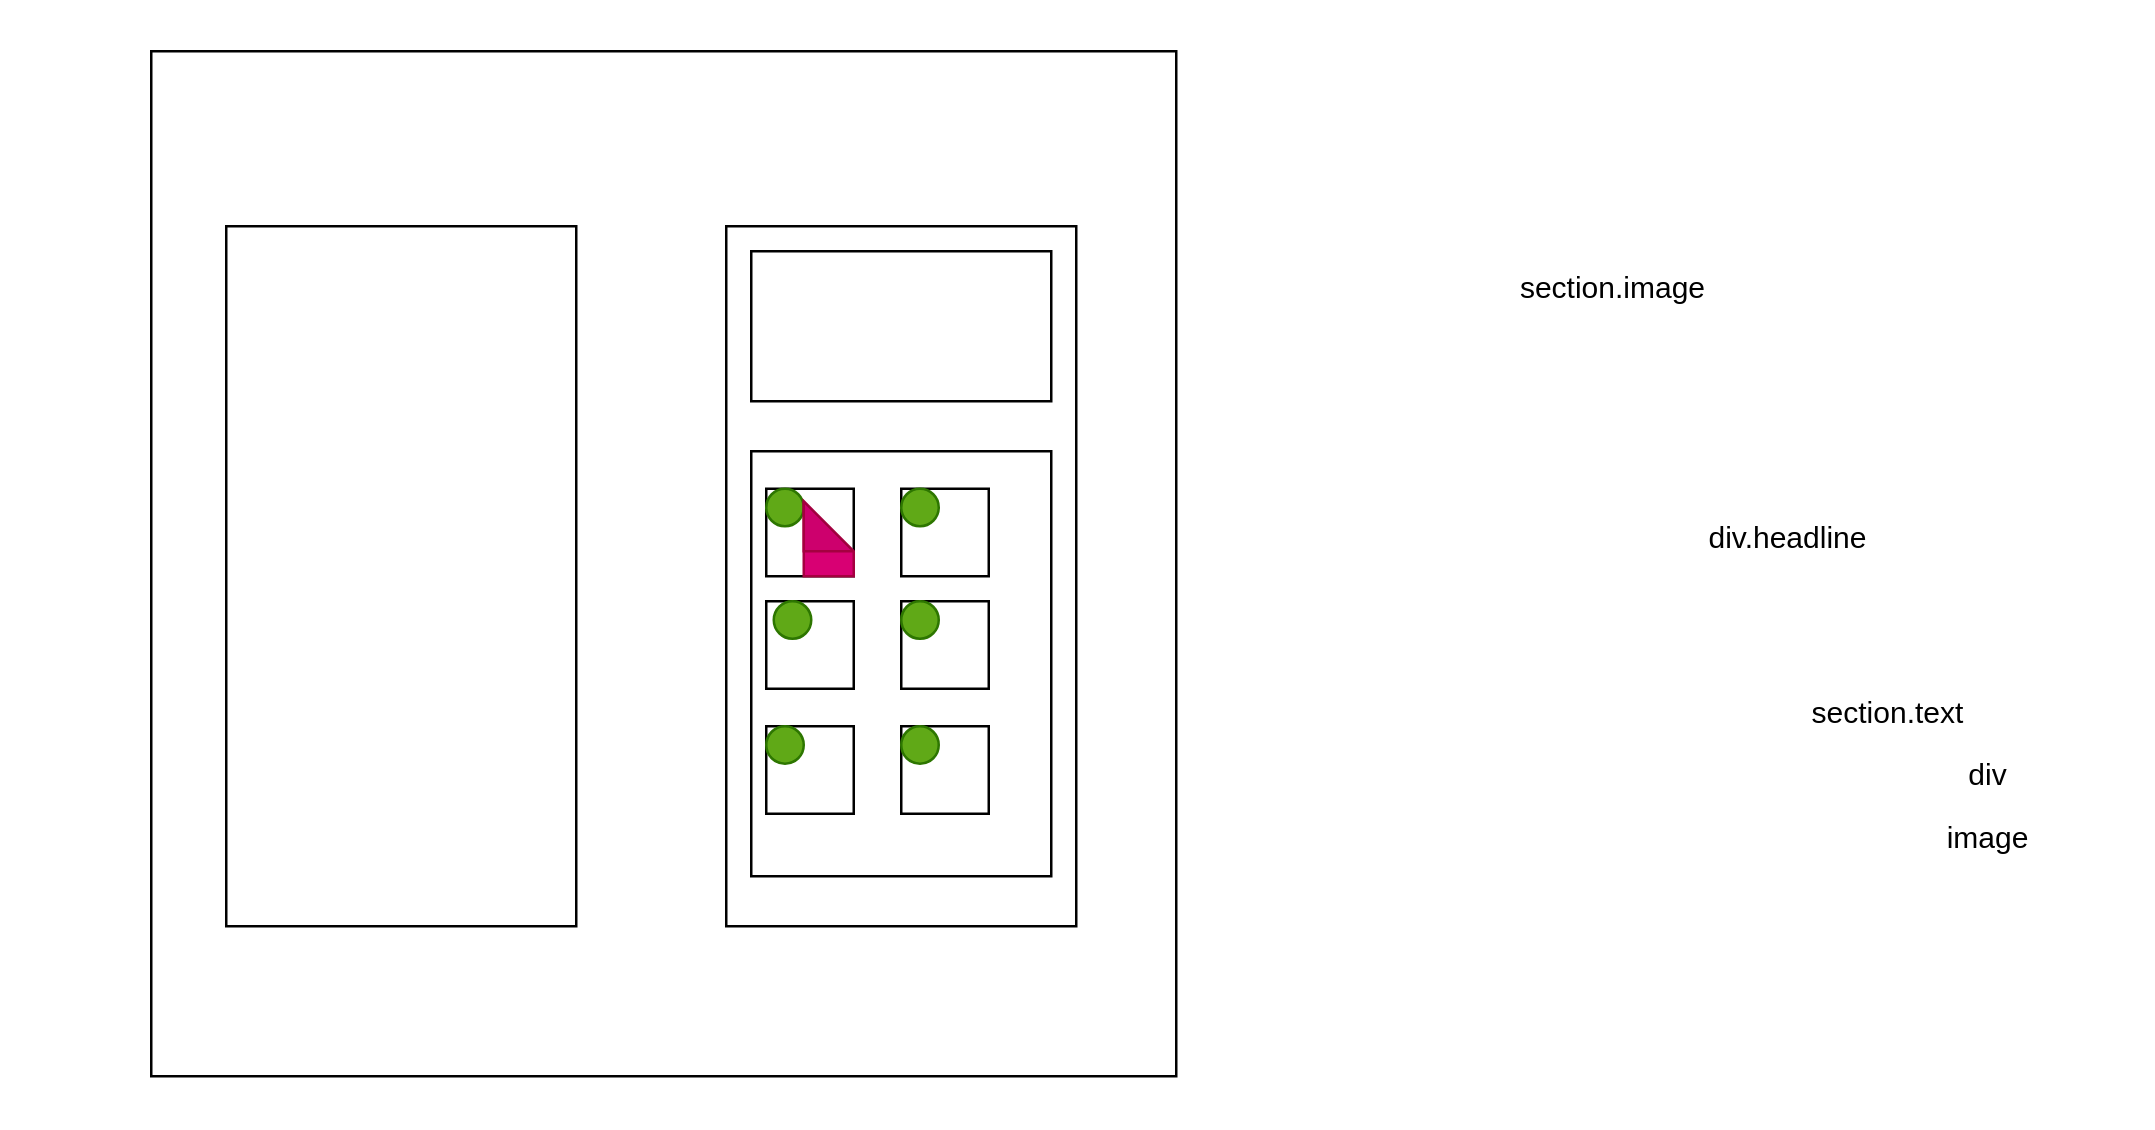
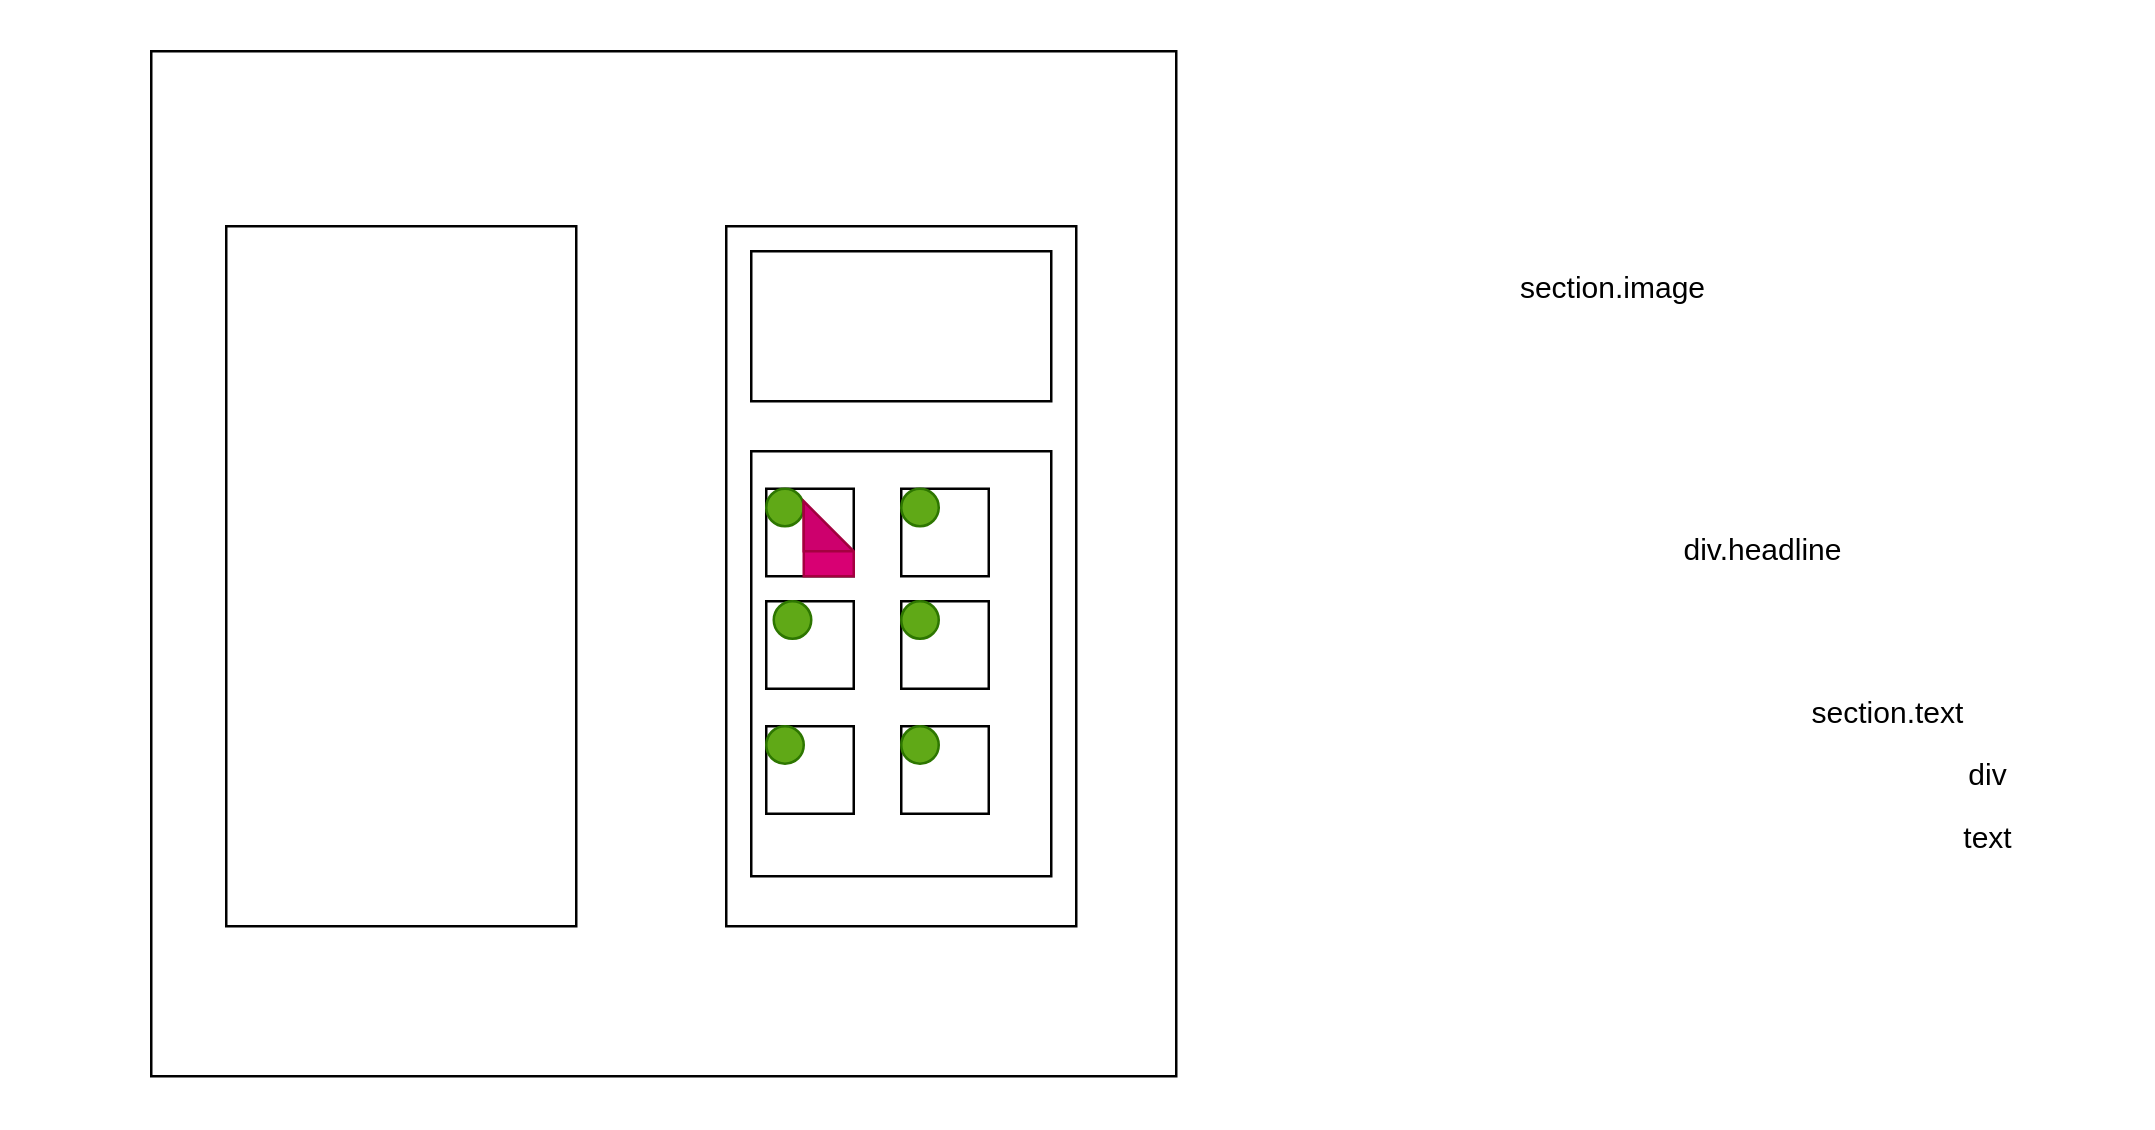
node "div.headline": moved (1789, 539) -> (1764, 551)
node "image": label "image" -> "text"
